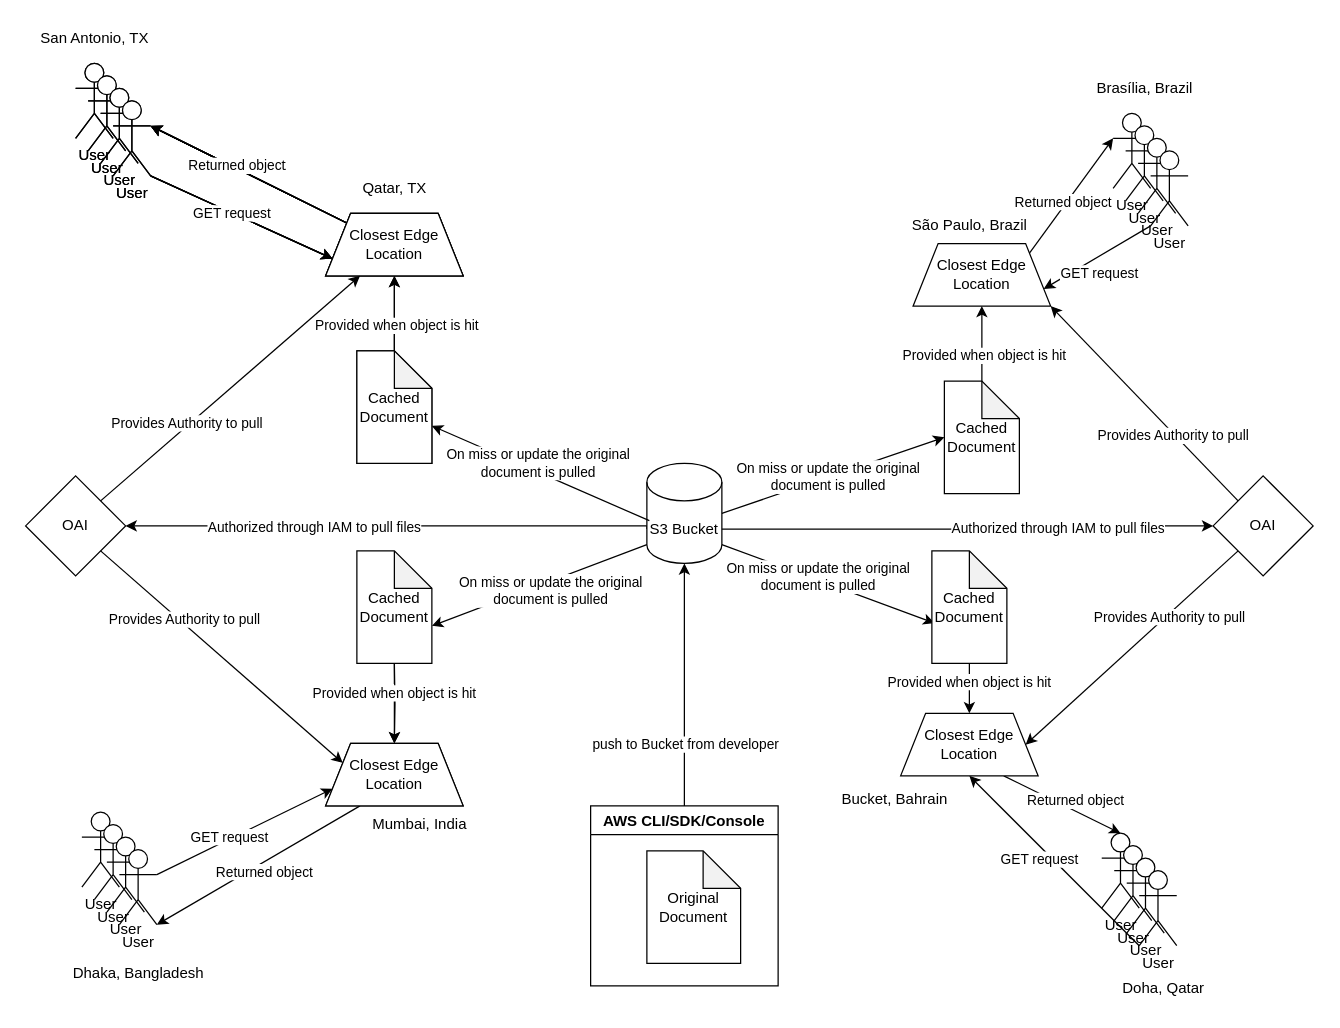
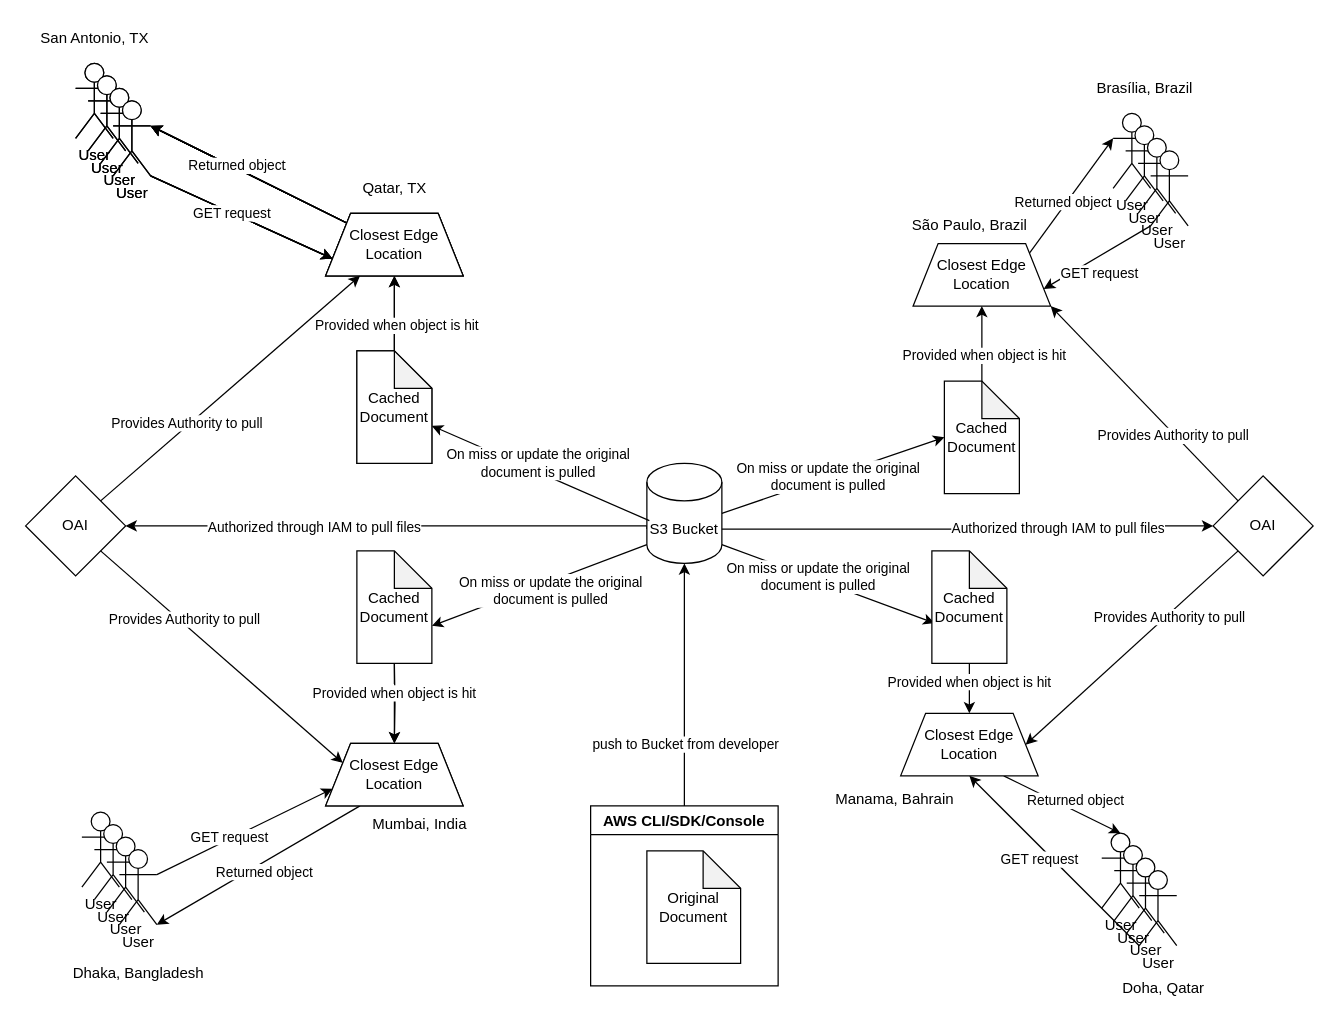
node "Bucket, Bahrain": label "Bucket, Bahrain" -> "Manama, Bahrain"
